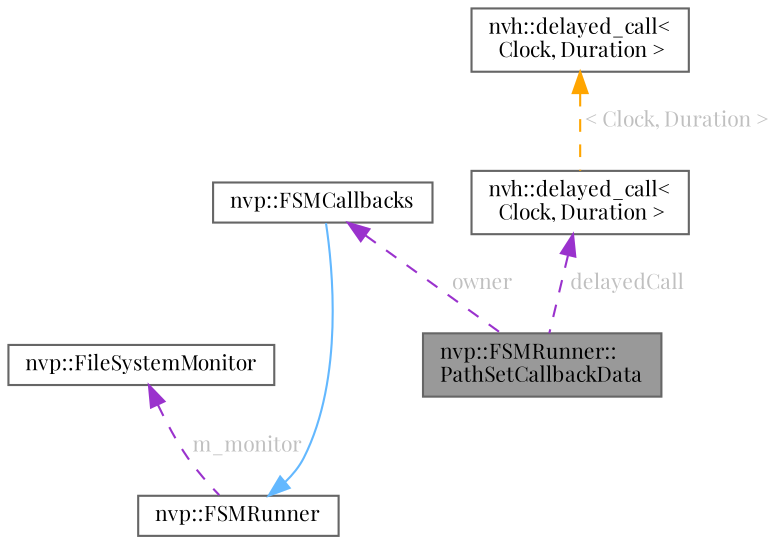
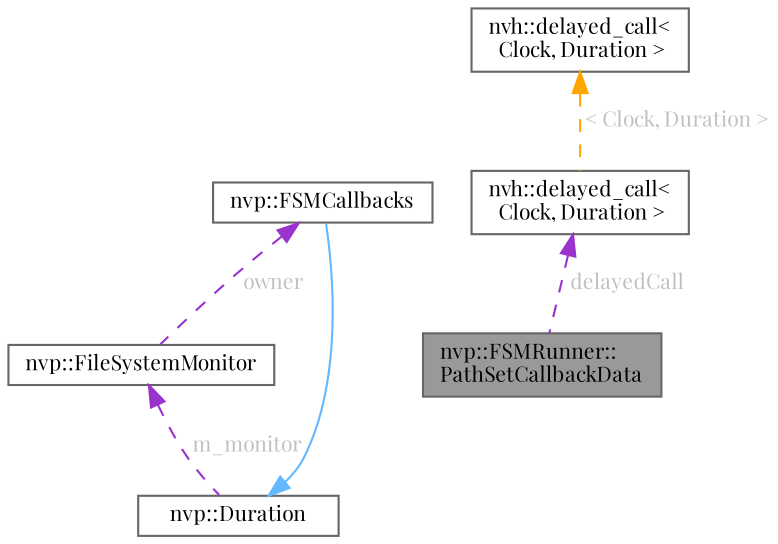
edge "nvp::FSMRunner:: PathSetCallbackData" -> "nvp::FSMCallbacks": now "nvp::FileSystemMonitor" -> "nvp::FSMCallbacks"
node "nvp::FSMRunner": label "nvp::FSMRunner" -> "nvp::Duration"
